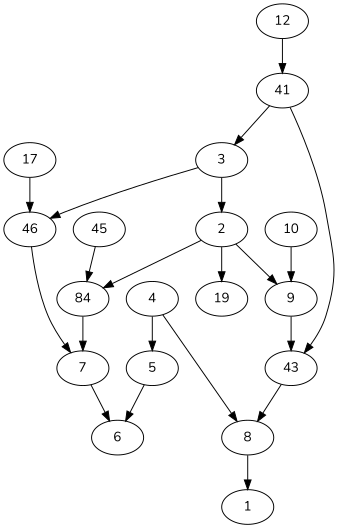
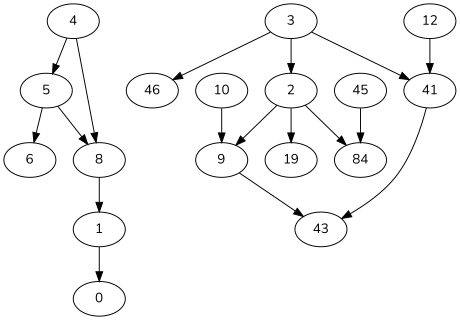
edge "41" -> "3": reversed
node "17": removed
node "0": added
node "7": removed
edge "43" -> "8": now "5" -> "8"
